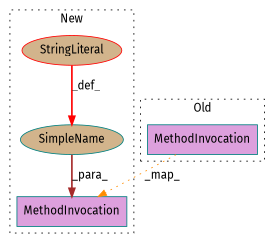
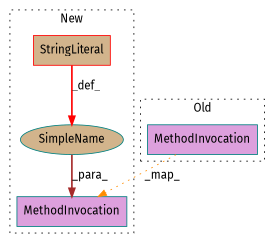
node "StringLiteral": shape ellipse -> box
